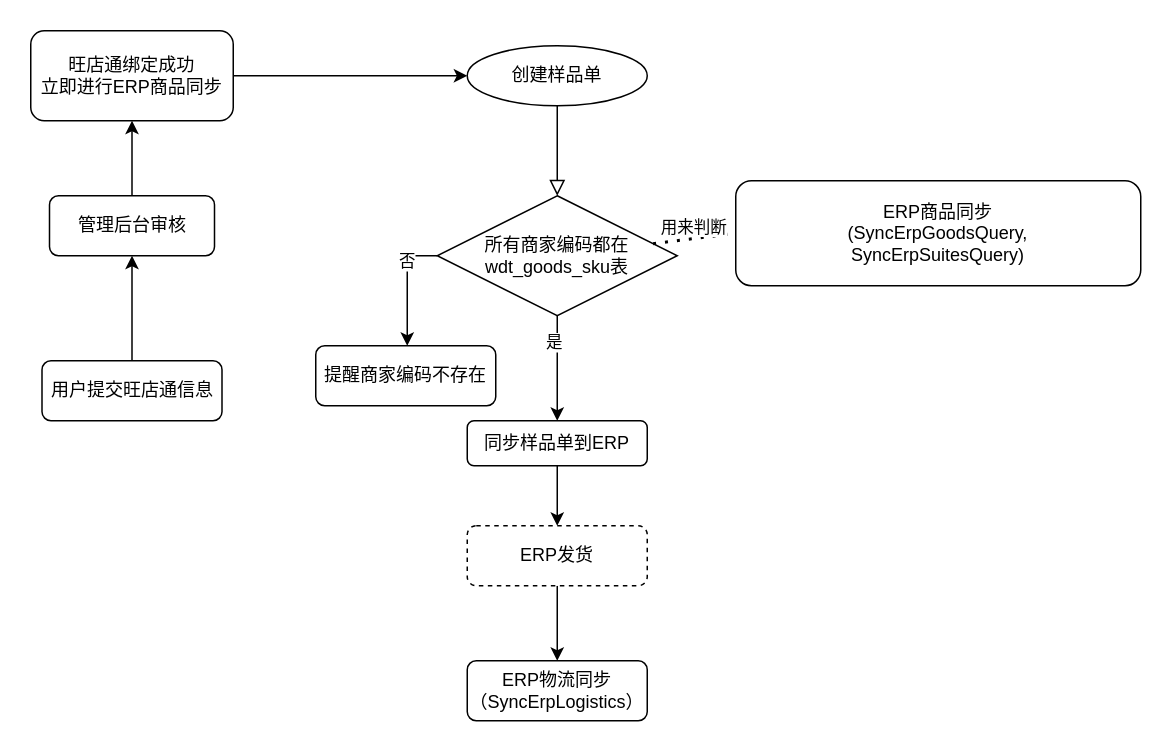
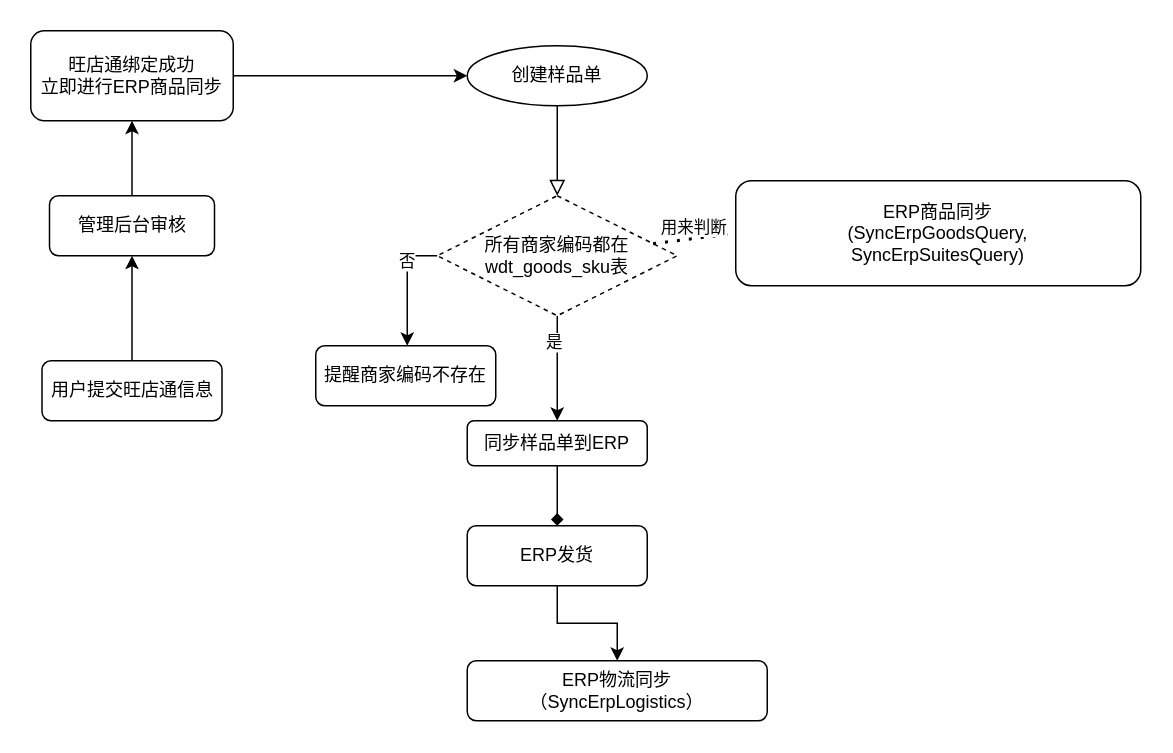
node "所有商家编码都在wdt_goods_sku表": style solid -> dashed
edge "同步样品单到ERP" -> "ERP发货": arrowhead classic -> diamond
node "ERP发货": style dashed -> solid
node "ERP物流同步（SyncErpLogistics）": size 180x60 -> 300x60
